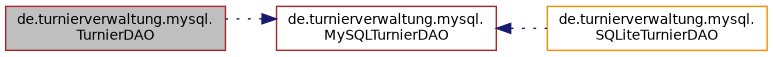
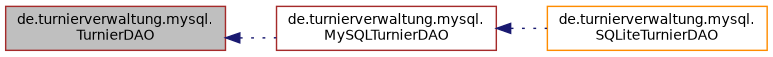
edge "de.turnierverwaltung.mysql. TurnierDAO" -> "de.turnierverwaltung.mysql. MySQLTurnierDAO": reversed
